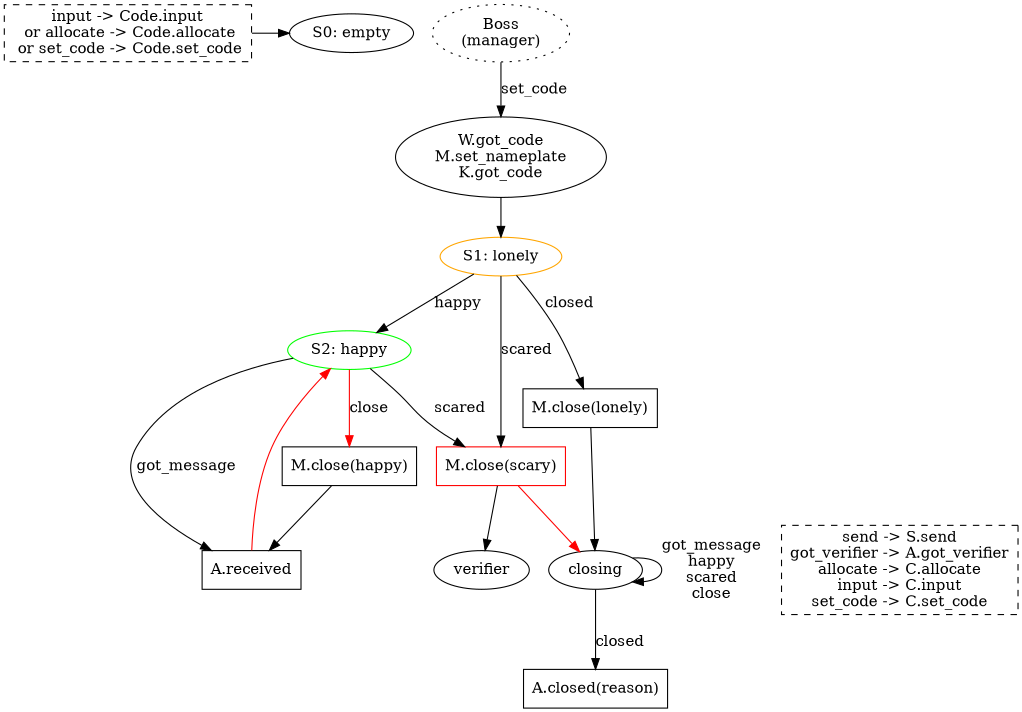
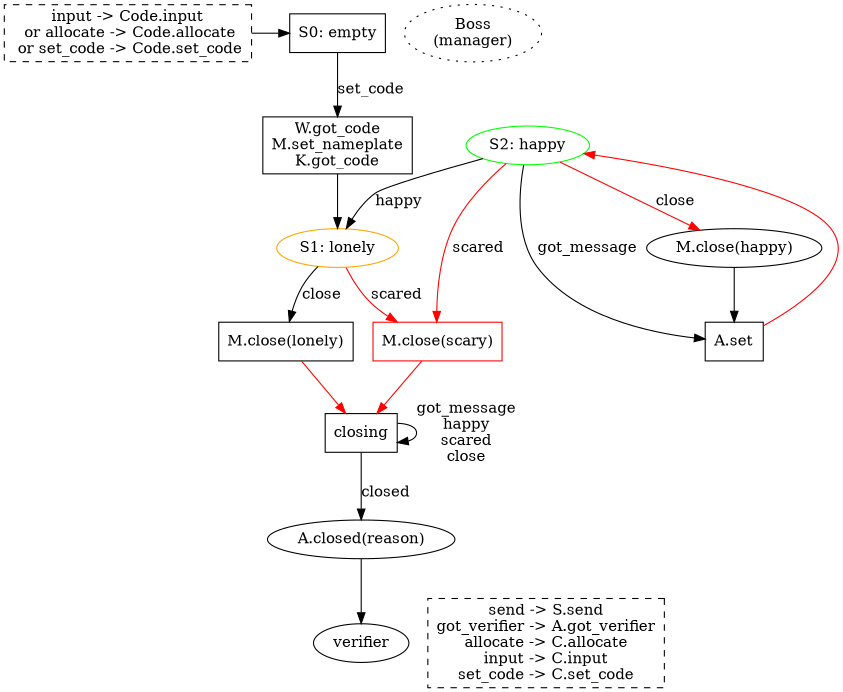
node "S0: empty": shape ellipse -> box
edge "Boss (manager)" -> "W.got_code M.set_nameplate K.got_code": now "S0: empty" -> "W.got_code M.set_nameplate K.got_code"
node "W.got_code M.set_nameplate K.got_code": shape ellipse -> box
edge "S1: lonely" -> "S2: happy": reversed
edge "S1: lonely" -> "M.close(lonely)": label "closed" -> "close"
edge "S1: lonely" -> "M.close(scary)": color black -> red
edge "S2: happy" -> "M.close(scary)": color black -> red
node "M.close(happy)": shape box -> ellipse
edge "M.close(lonely)" -> "closing": color black -> red
edge "M.close(scary)" -> "verifier": now "A.closed(reason)" -> "verifier"
node "A.received": label "A.received" -> "A.set"
node "closing": shape ellipse -> box
node "A.closed(reason)": shape box -> ellipse
